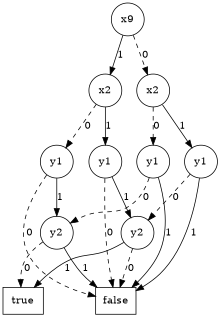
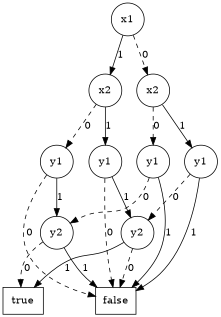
node "x9": label "x9" -> "x1"
